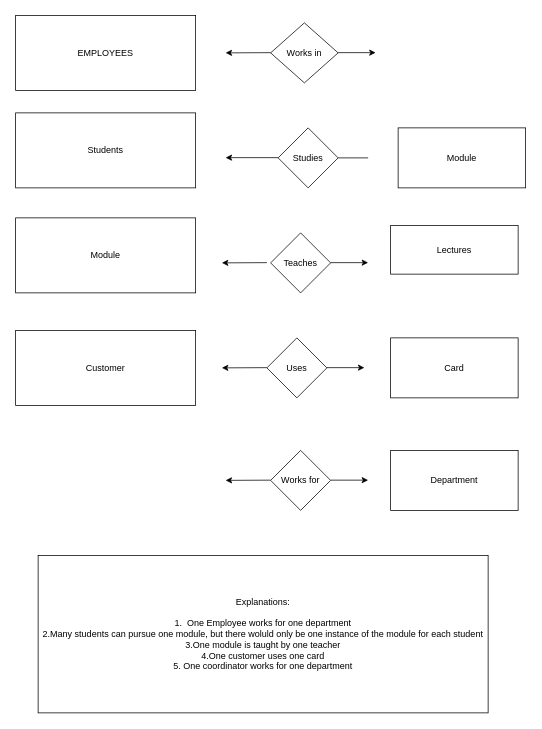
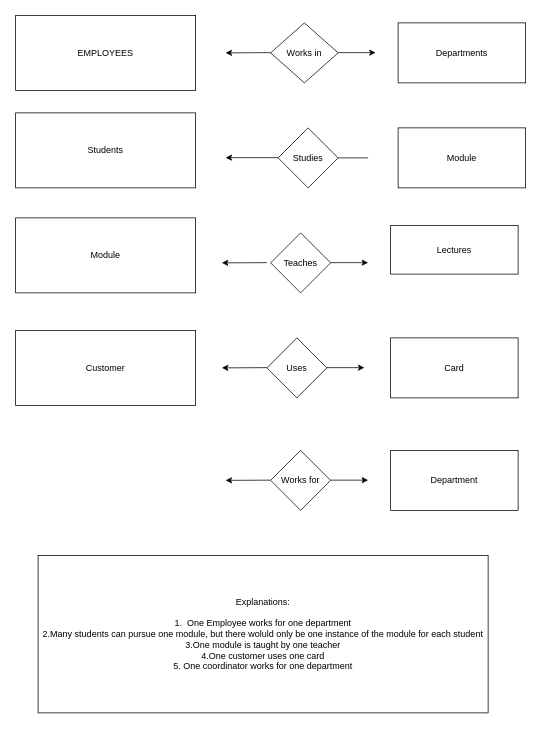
node "Departments": added
